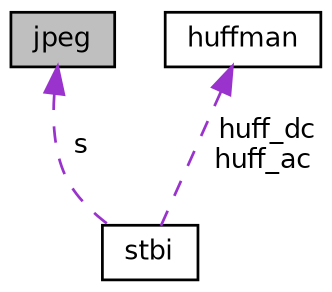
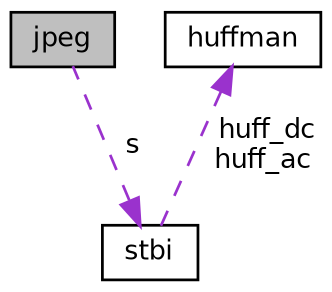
edge "stbi" -> "jpeg": reversed
